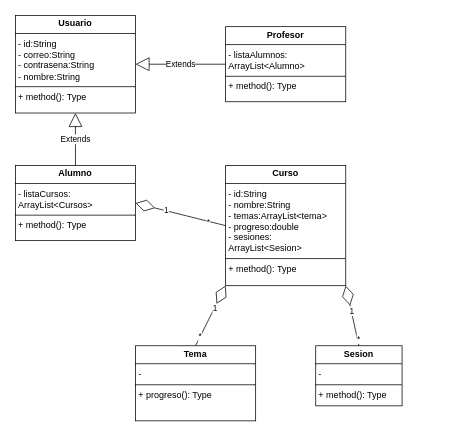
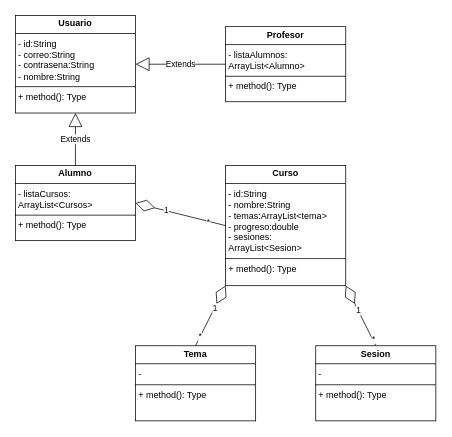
node "Tema - + progreso(): Type": label "Tema - + progreso(): Type" -> "Tema - + method(): Type"
node "Sesion - + method(): Type": size 86x60 -> 120x75
